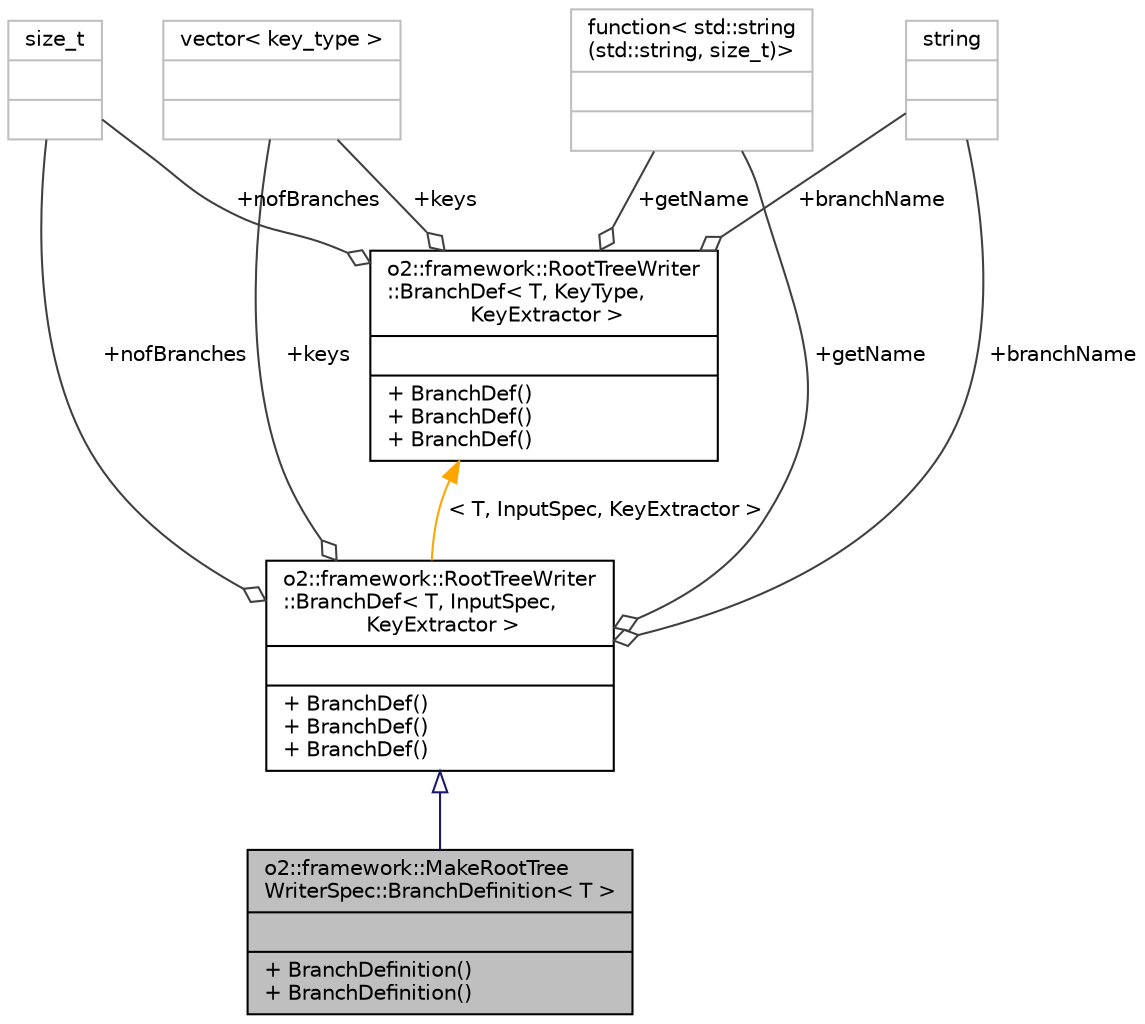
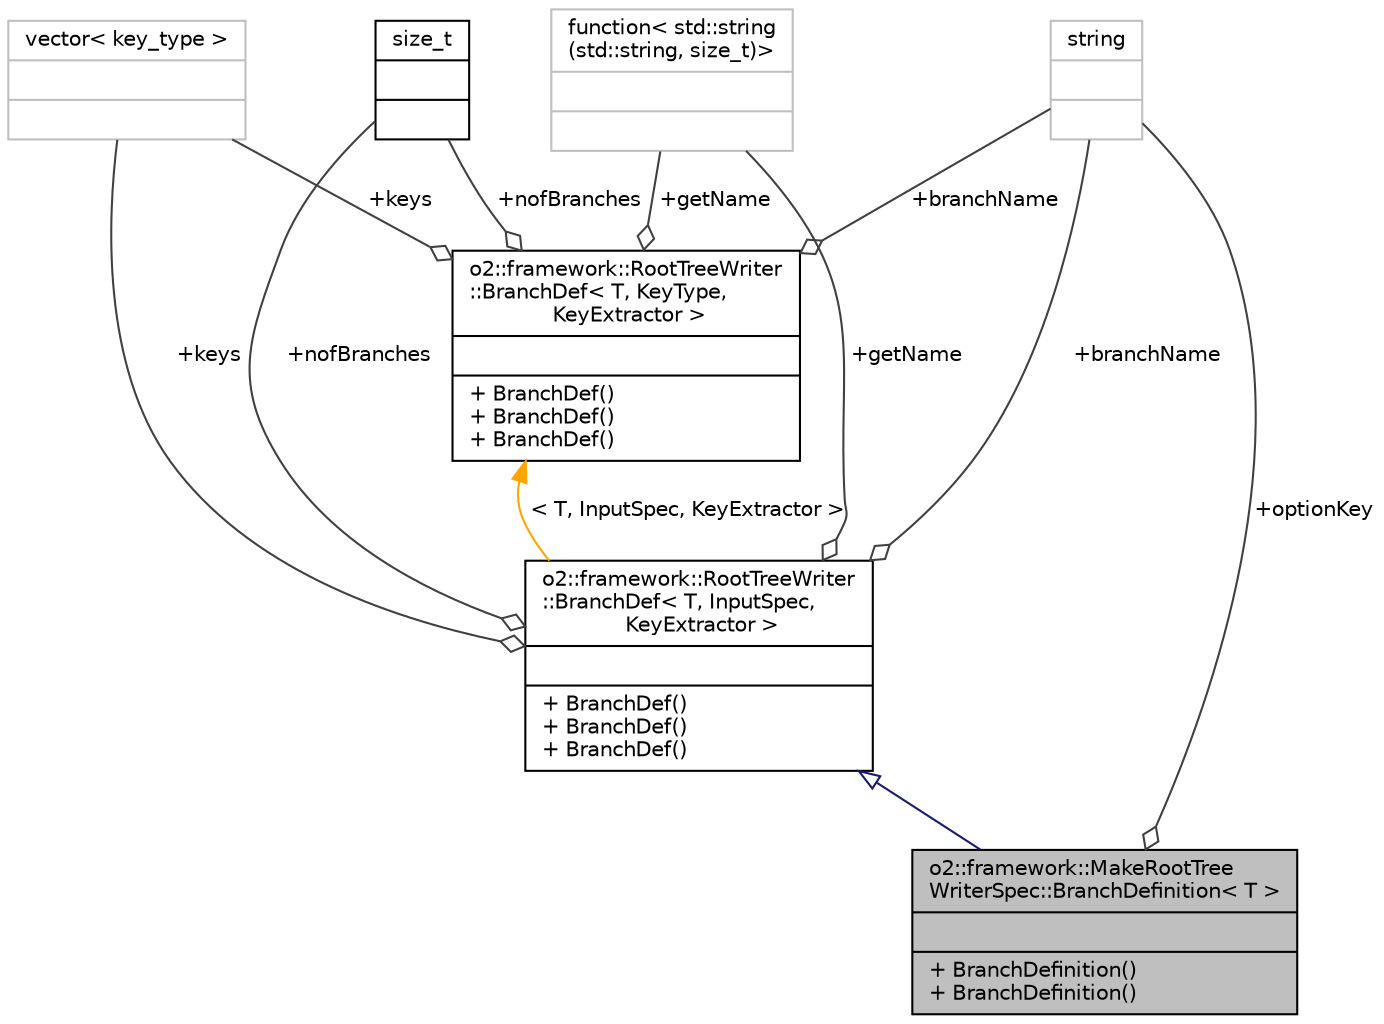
node "size_t": color grey75 -> black
edge "string" -> "o2::framework::MakeRootTree": added, label "+optionKey"
